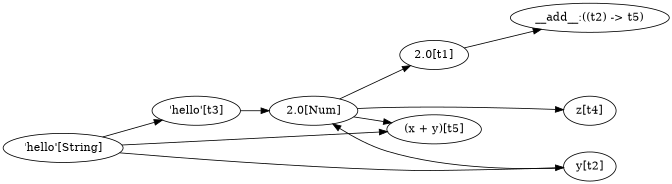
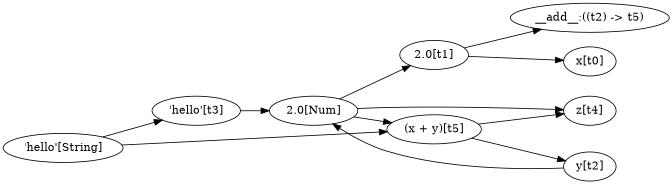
node "x[t0]": added
edge "(x + y)[t5]" -> "z[t4]": added
edge "'hello'[String]" -> "y[t2]": now "(x + y)[t5]" -> "y[t2]"
